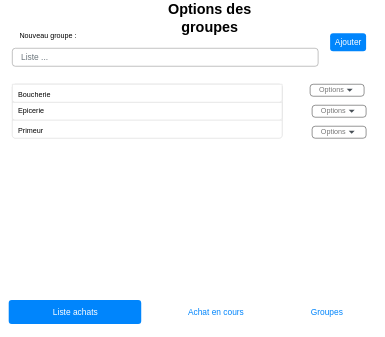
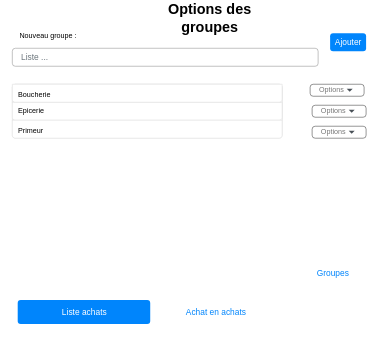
node "Liste achats": moved (75, 312) -> (84, 312)
node "Groupes": moved (327, 312) -> (333, 273)
node "Achat en cours": label "Achat en cours" -> "Achat en achats"
